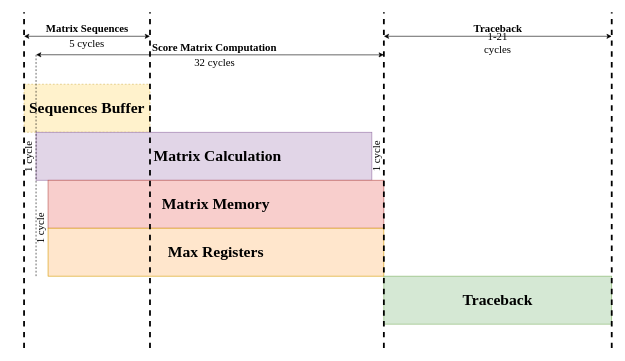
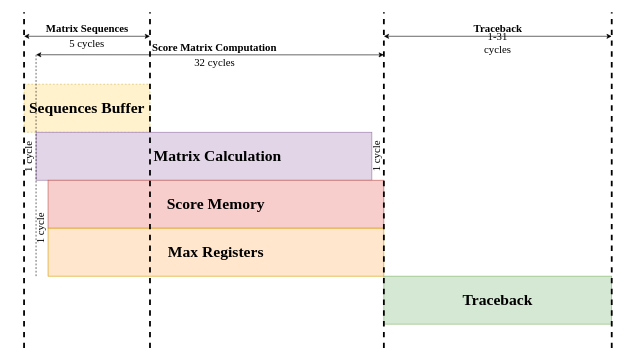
node "1-21 cycles": label "1-21 cycles" -> "1-31 cycles"
node "Matrix Memory": label "Matrix Memory" -> "Score Memory"
